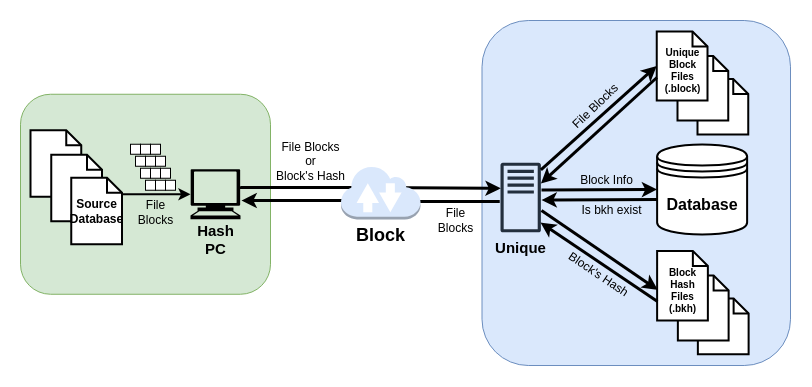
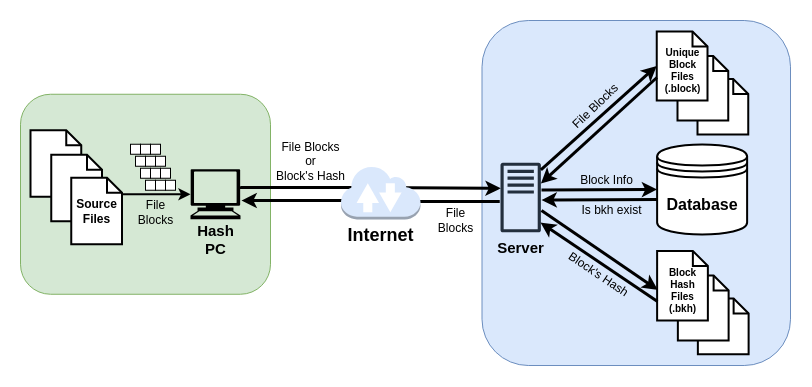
node "Source Database": label "Source Database" -> "Source Files"
node "Block": label "Block" -> "Internet"
node "Unique": label "Unique" -> "Server"
